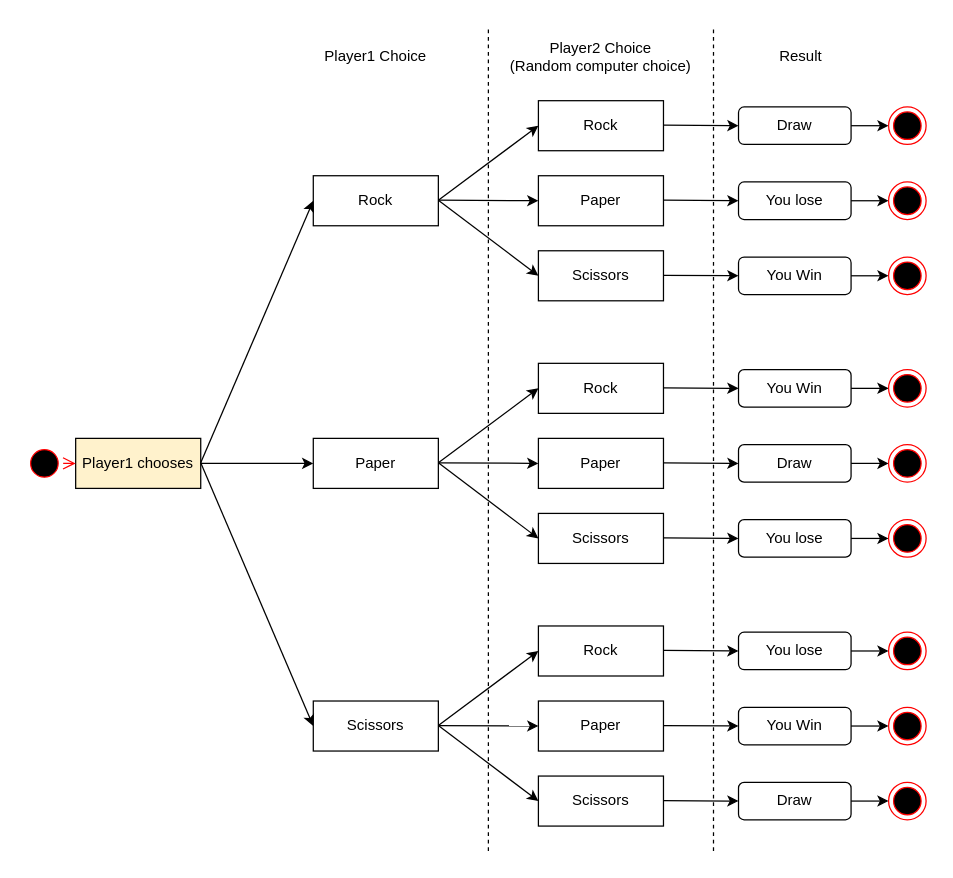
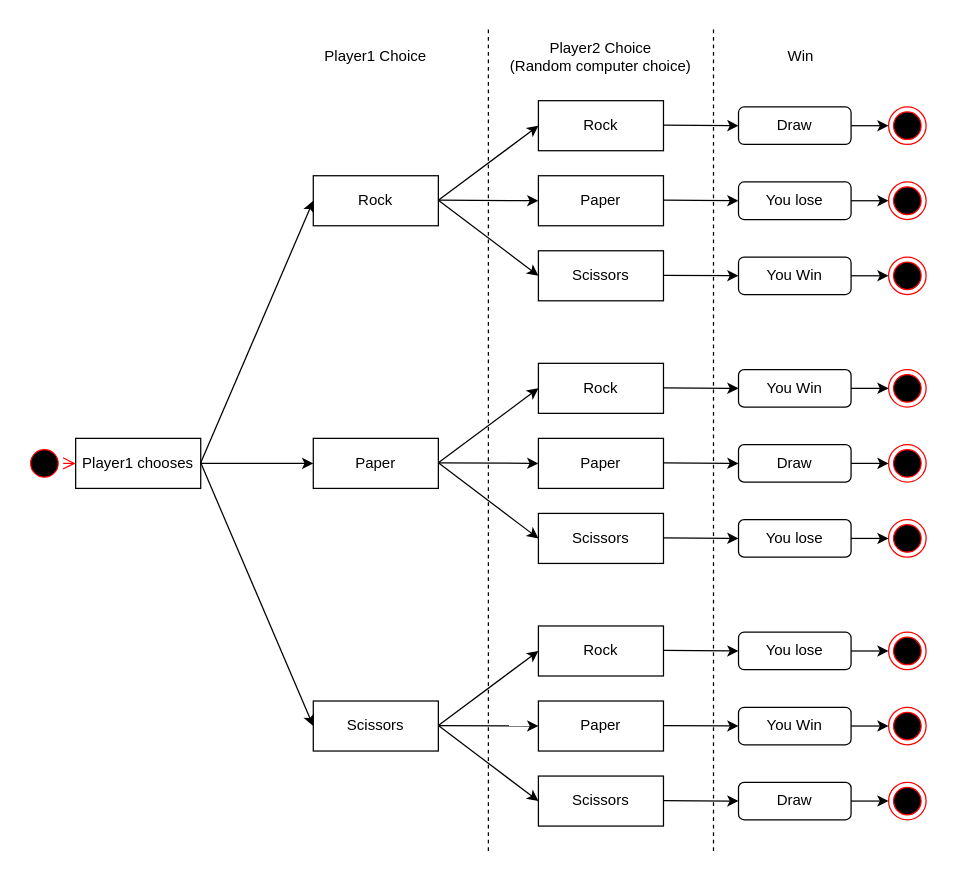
node "Result": label "Result" -> "Win"
node "Player1 chooses": fillcolor #fff2cc -> #ffffff
